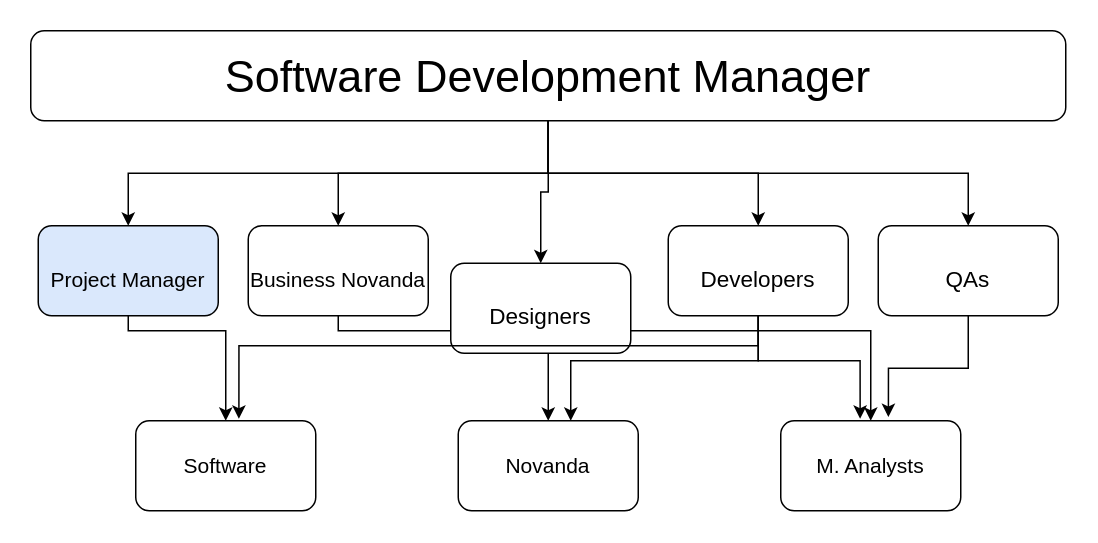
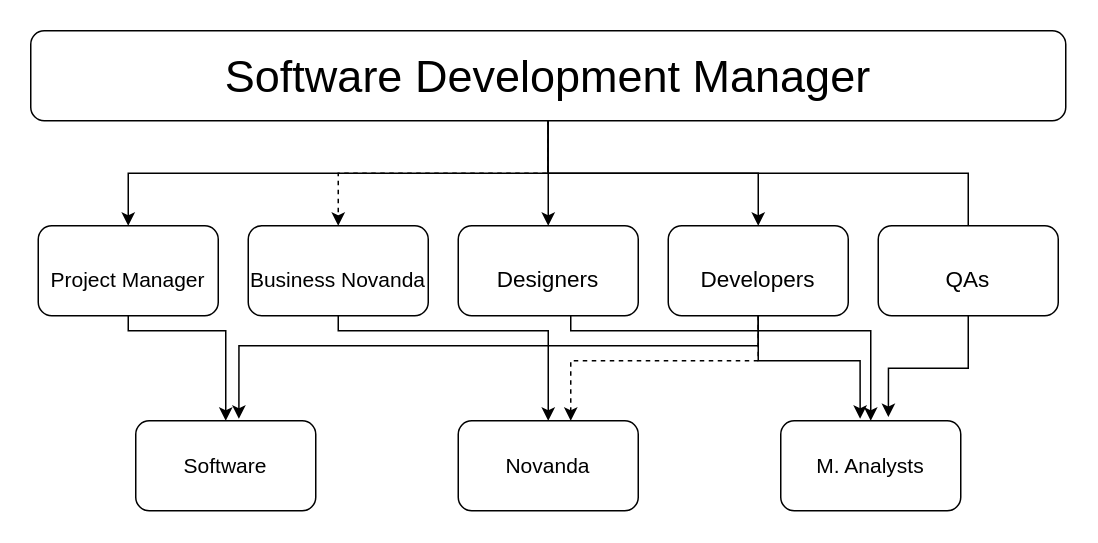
edge "Software Development Manager" -> "Business Novanda": style solid -> dashed
edge "Software Development Manager" -> "QAs": arrowhead classic -> none
node "Project Manager": fillcolor #dae8fc -> #ffffff
node "Designers": moved (541, 308) -> (548, 271)
edge "Developers" -> "Novanda": style solid -> dashed
